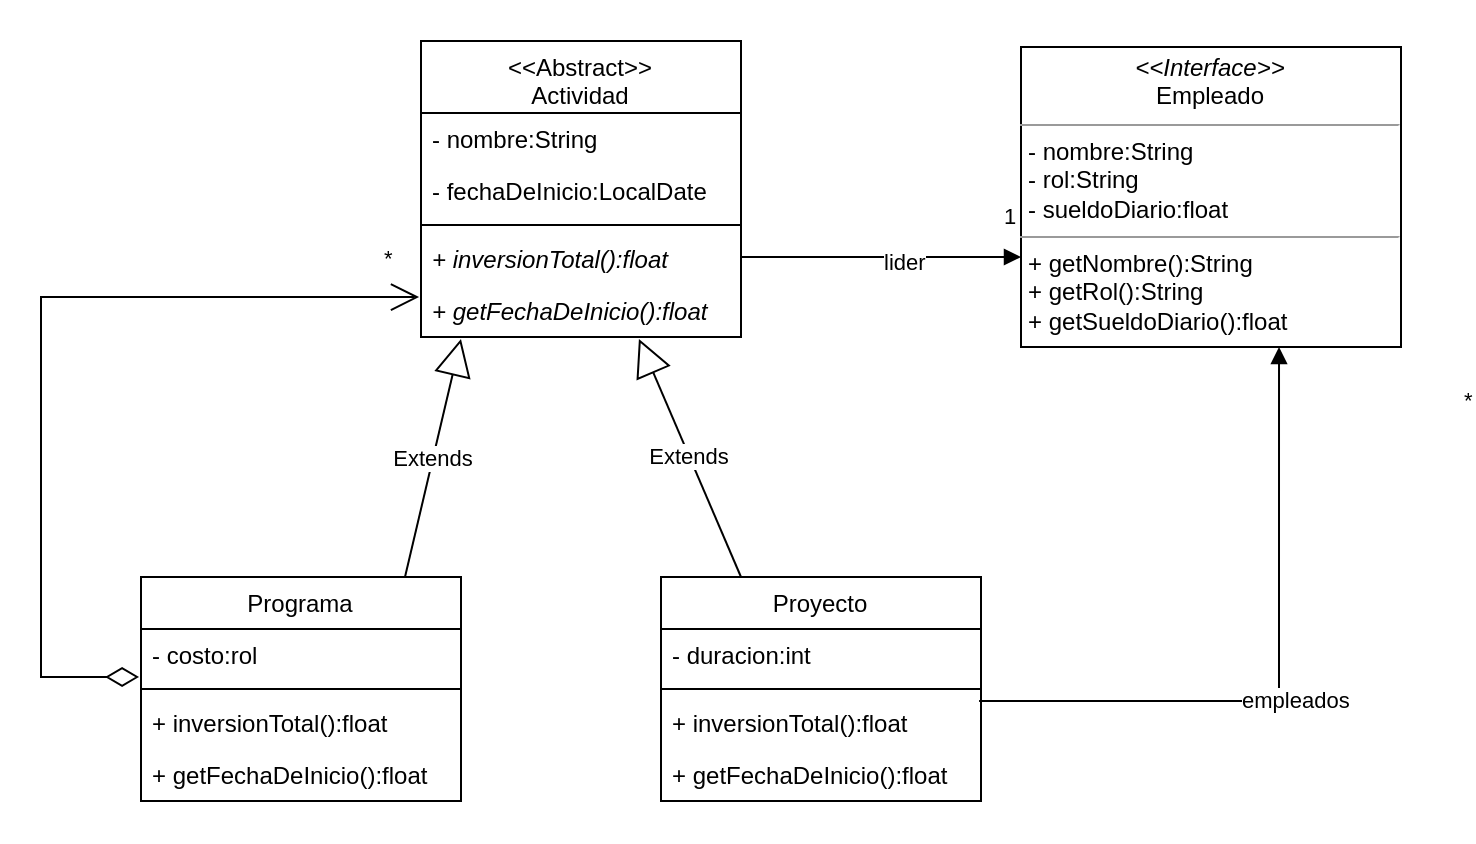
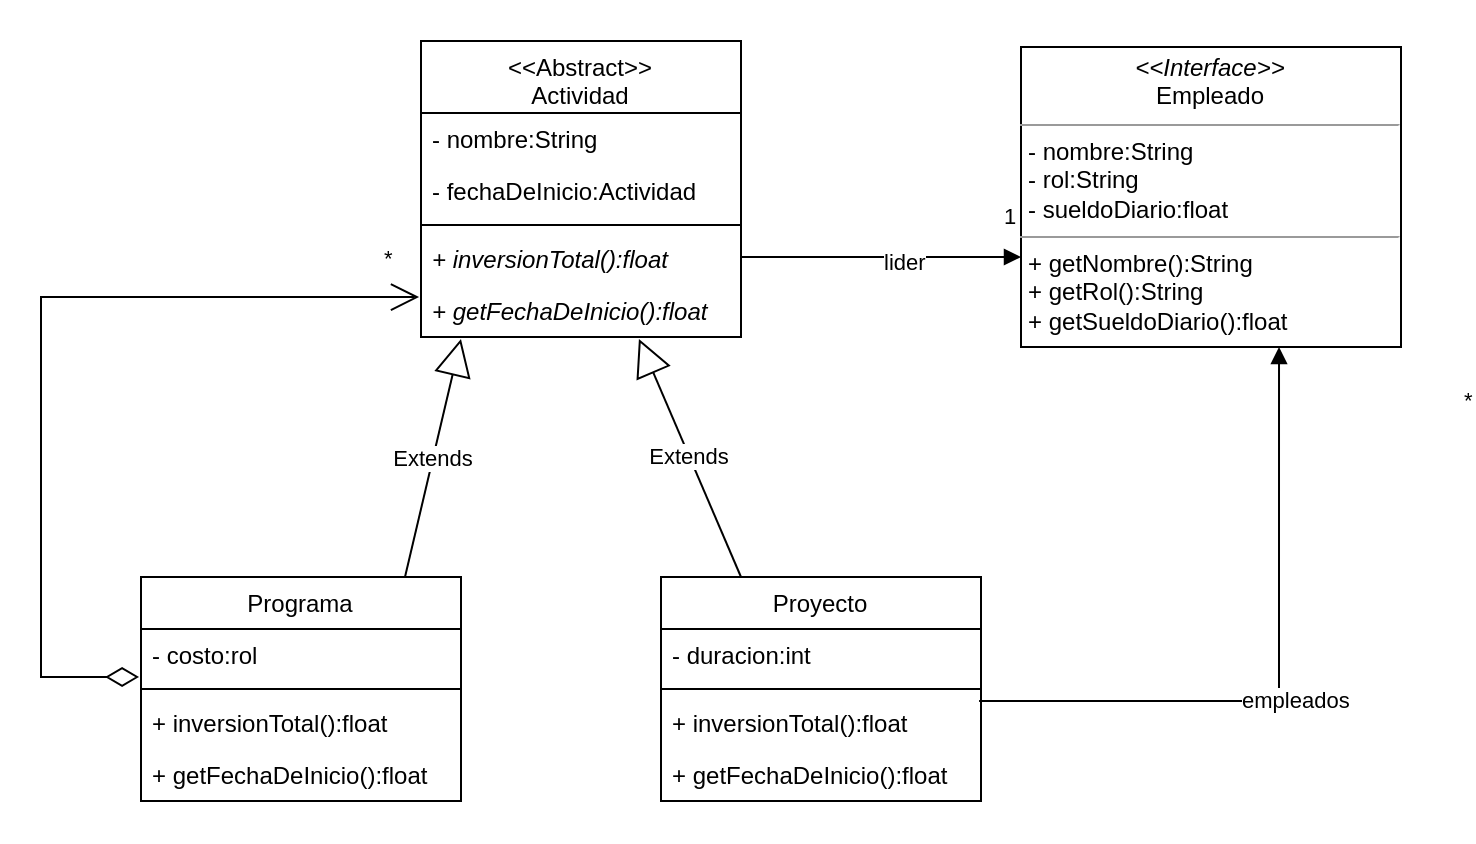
node "- fechaDeInicio:LocalDate": label "- fechaDeInicio:LocalDate" -> "- fechaDeInicio:Actividad"
